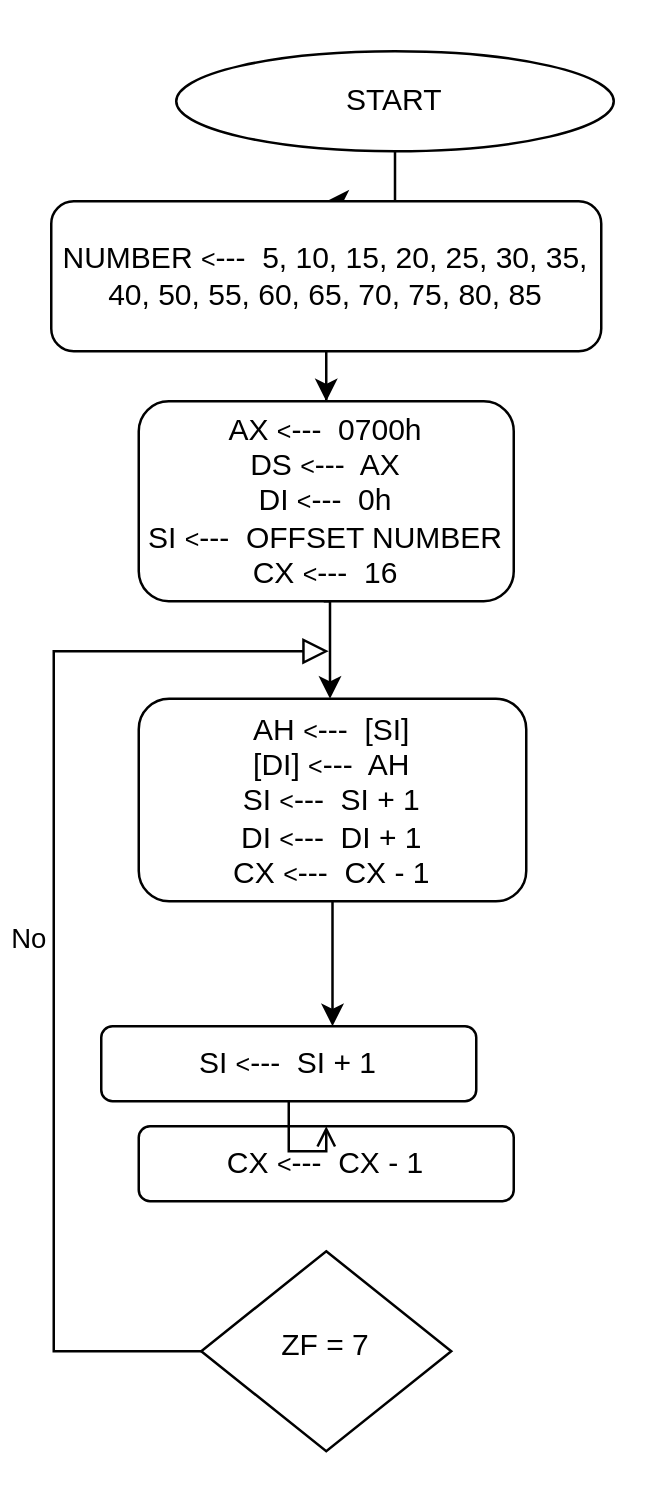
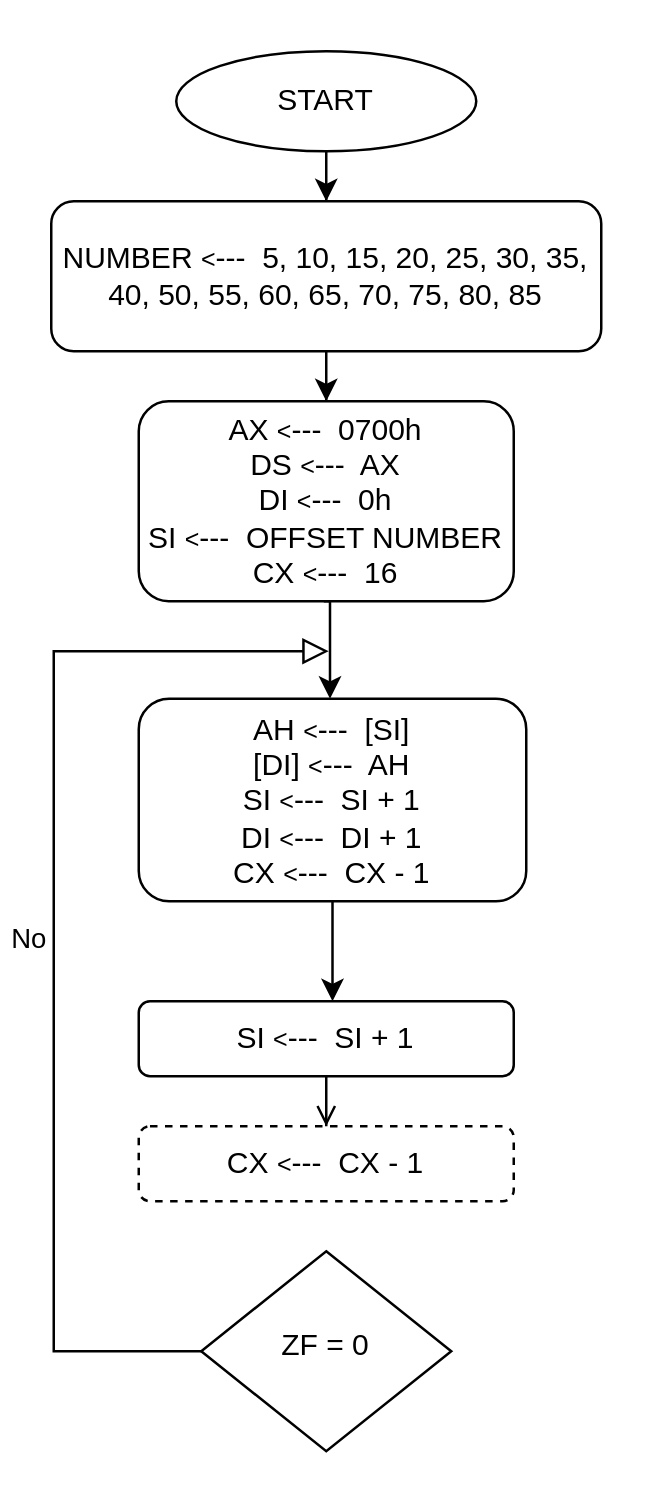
node "START": size 438x100 -> 300x100
node "SI <--- SI + 1": moved (289, 1064) -> (326, 1039)
node "CX <--- CX - 1": style solid -> dashed
node "ZF = 7": label "ZF = 7" -> "ZF = 0"
